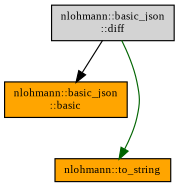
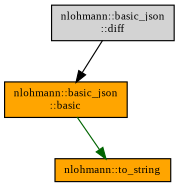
edge "nlohmann::basic_json ::diff" -> "nlohmann::to_string": now "nlohmann::basic_json ::basic" -> "nlohmann::to_string"
